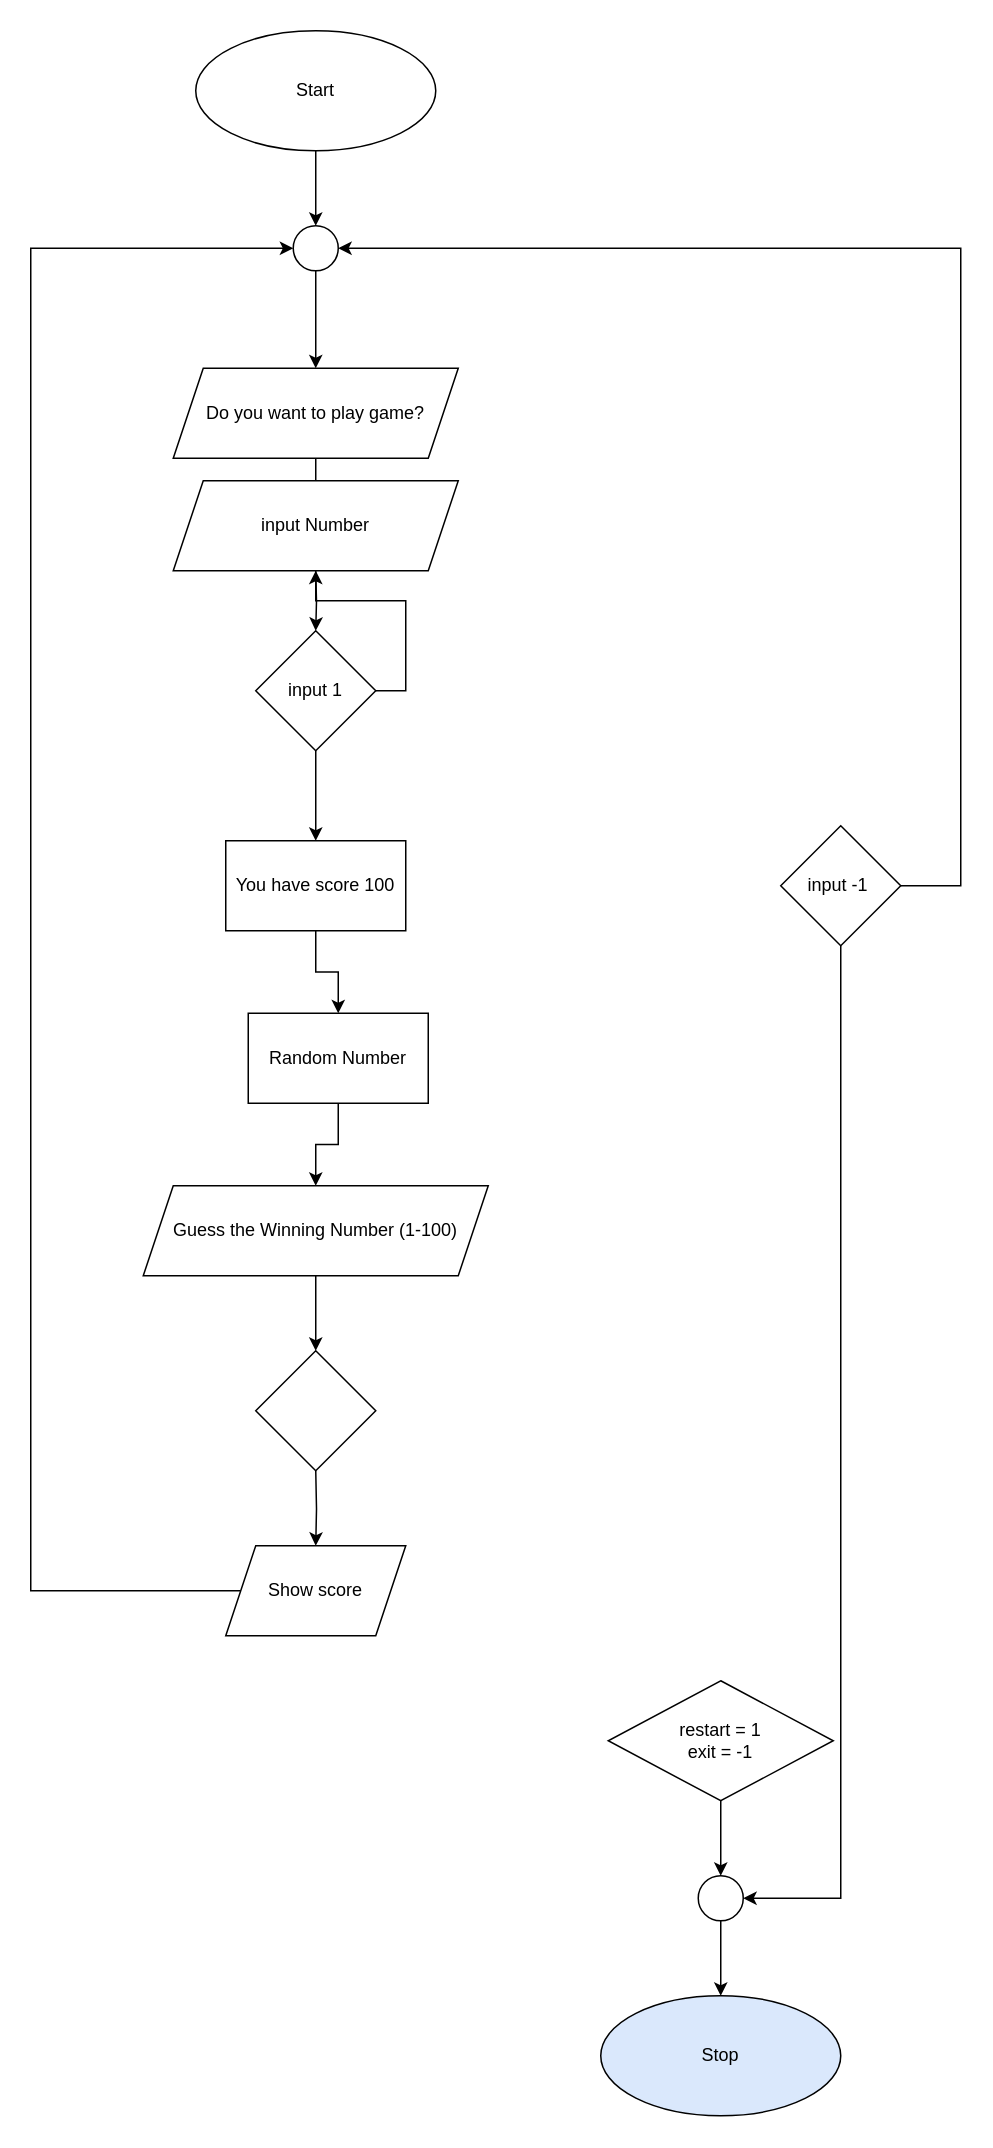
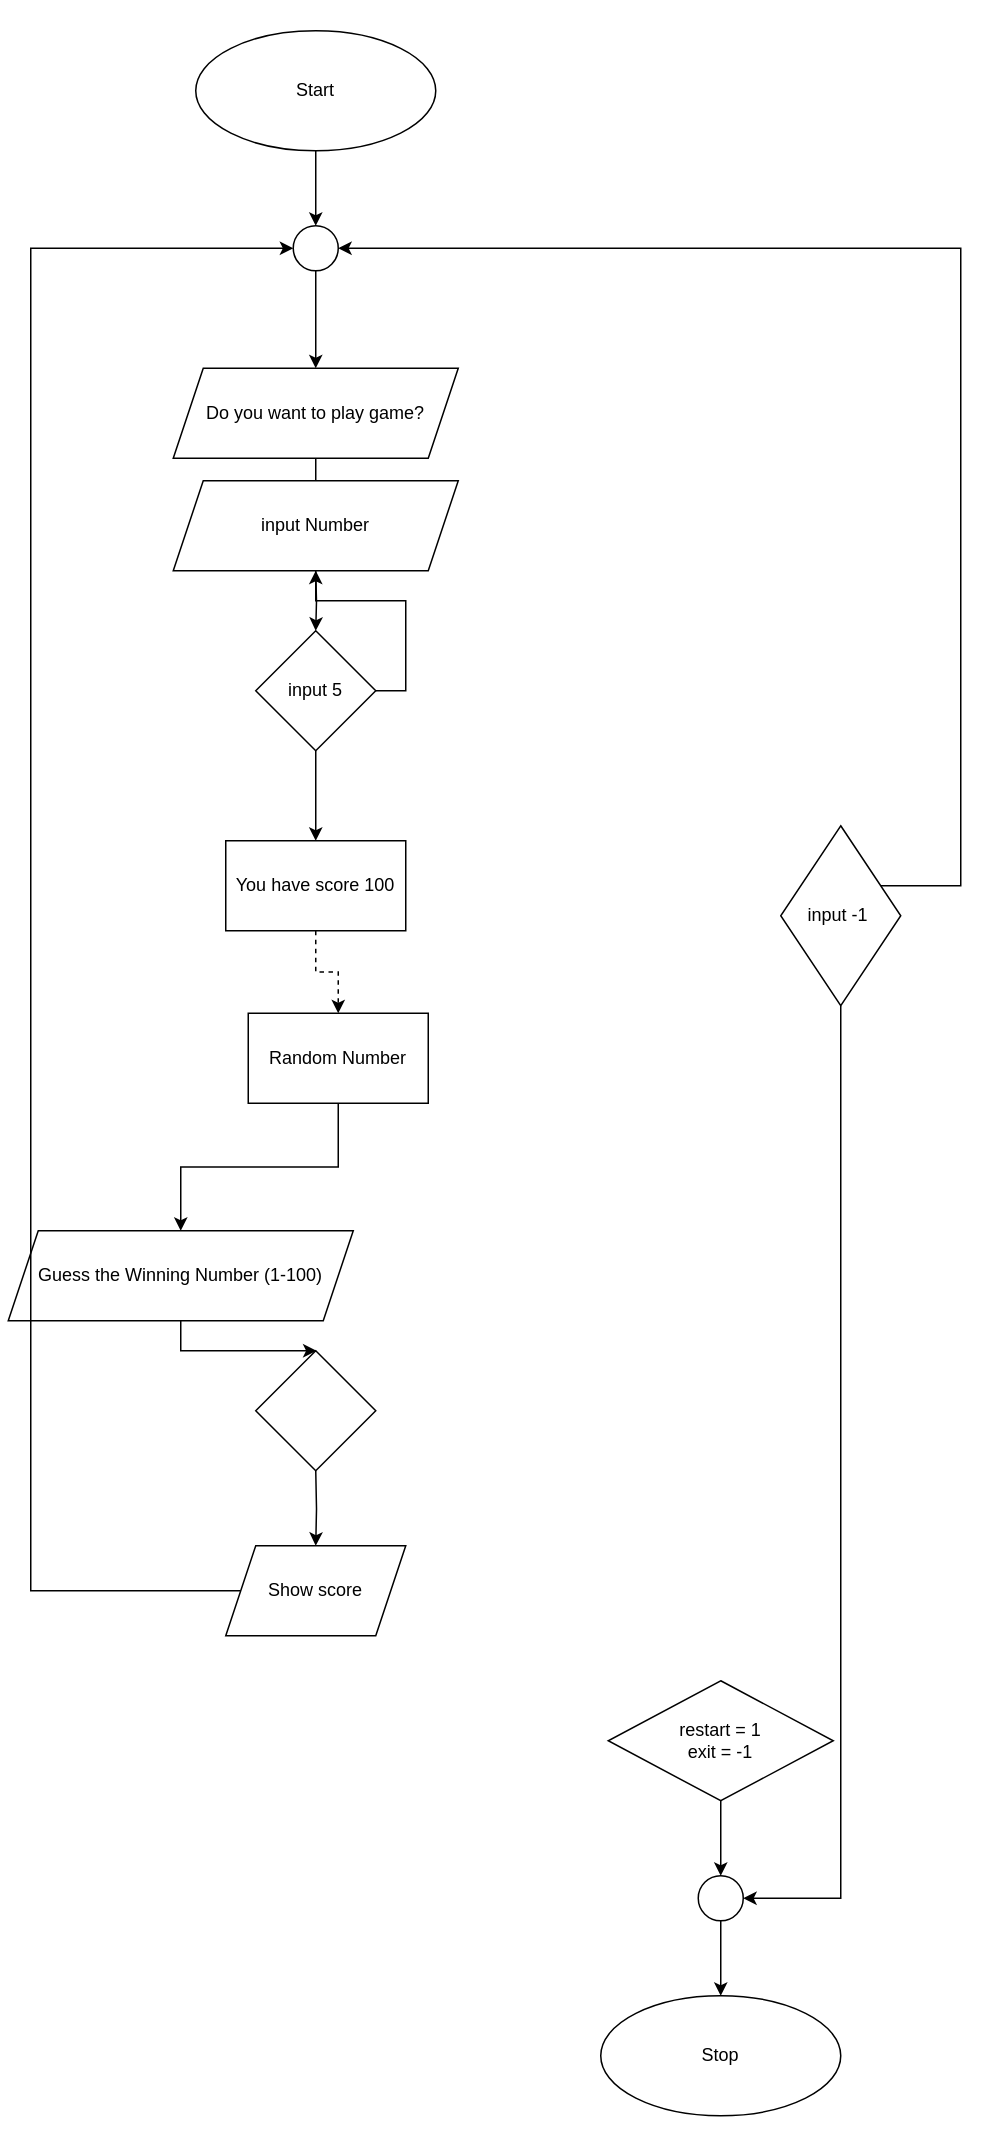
node "input 1": label "input 1" -> "input 5"
node "input -1": size 120x120 -> 120x180
edge "You have score 100" -> "Random Number": style solid -> dashed
node "Guess the Winning Number (1-100)": moved (316, 1231) -> (181, 1276)
node "Stop": fillcolor #dae8fc -> #ffffff
